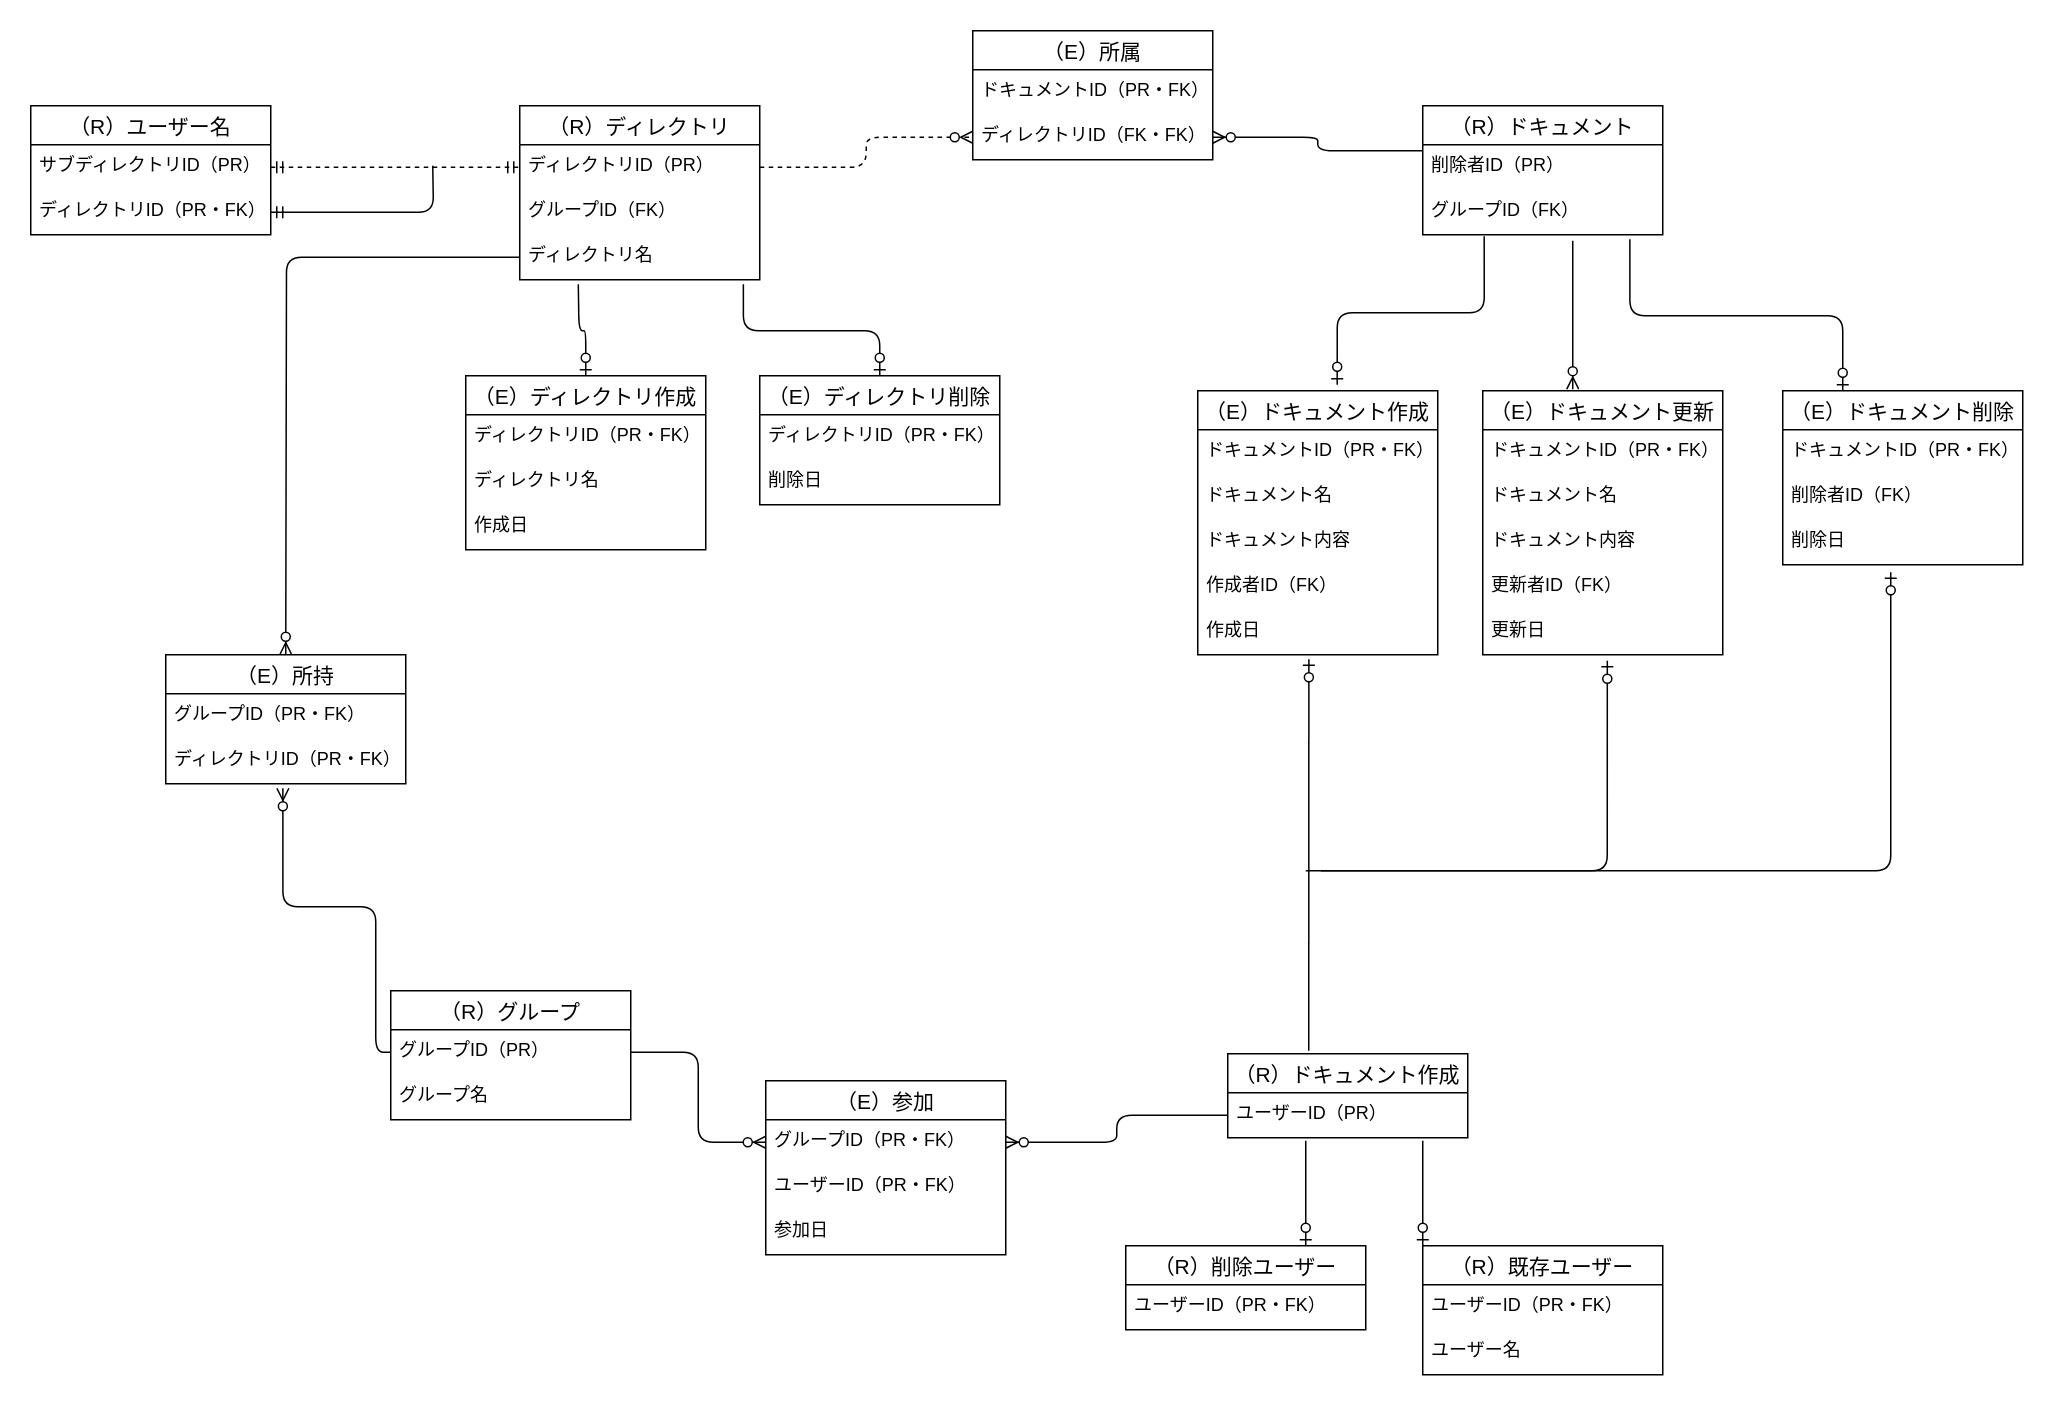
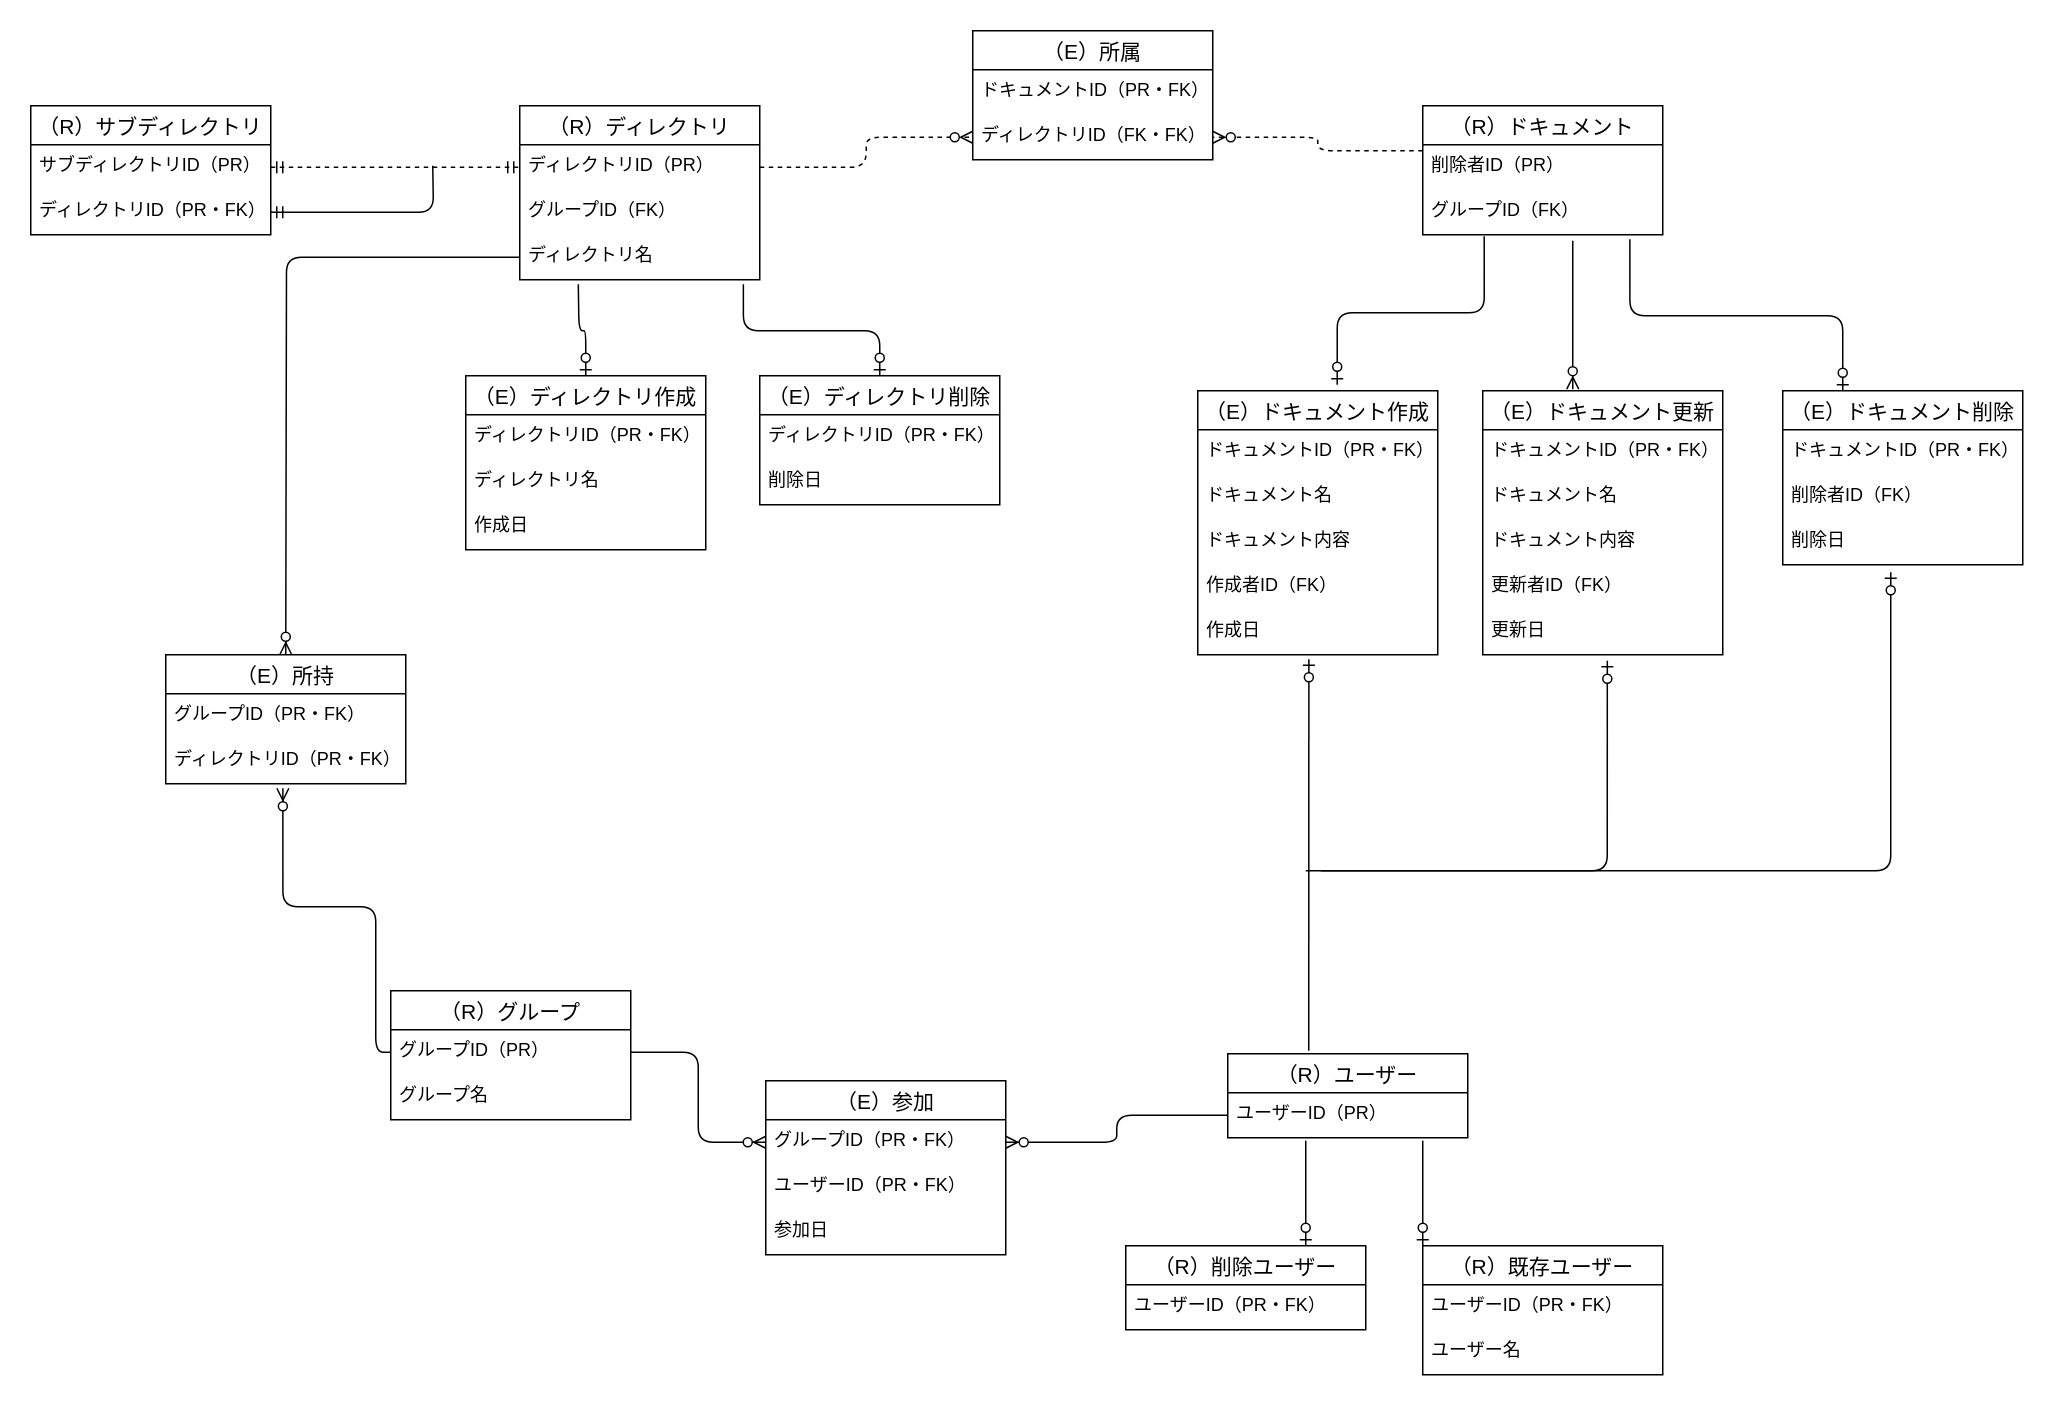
node "（R）ユーザー名": label "（R）ユーザー名" -> "（R）サブディレクトリ"
edge "削除者ID（PR）" -> "ディレクトリID（FK・FK）": style solid -> dashed
node "（R）ドキュメント作成": label "（R）ドキュメント作成" -> "（R）ユーザー"
